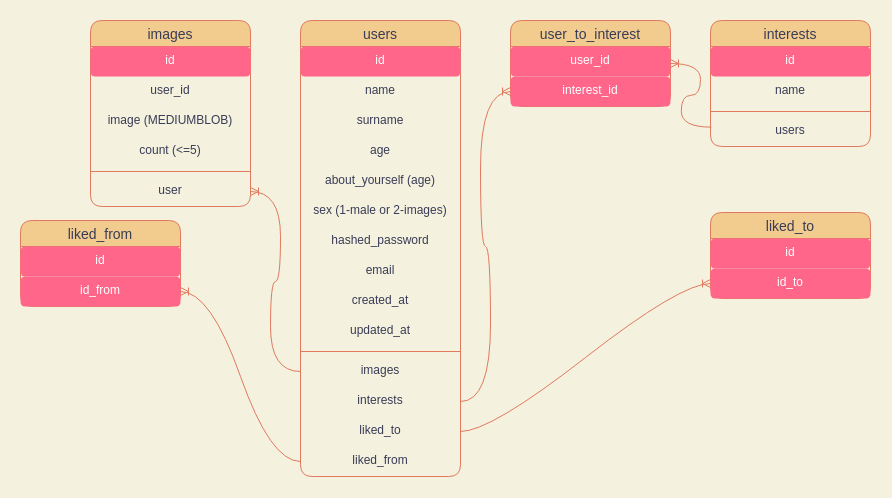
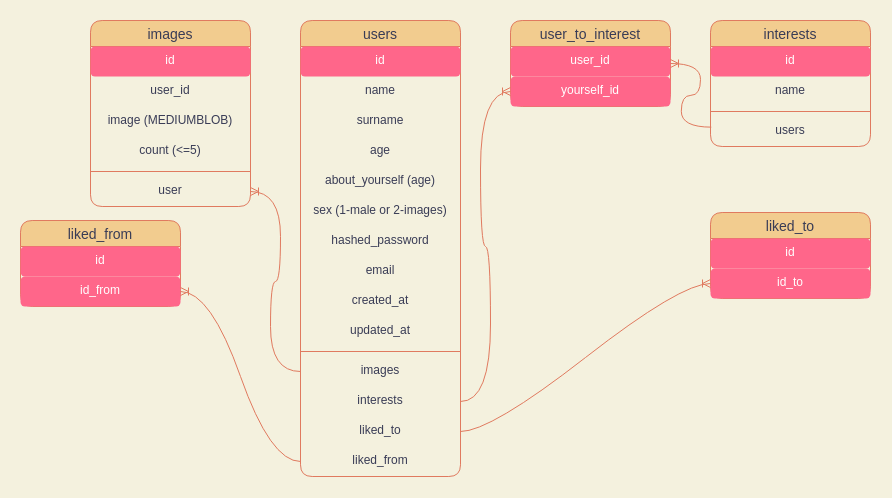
node "interest_id": label "interest_id" -> "yourself_id"
